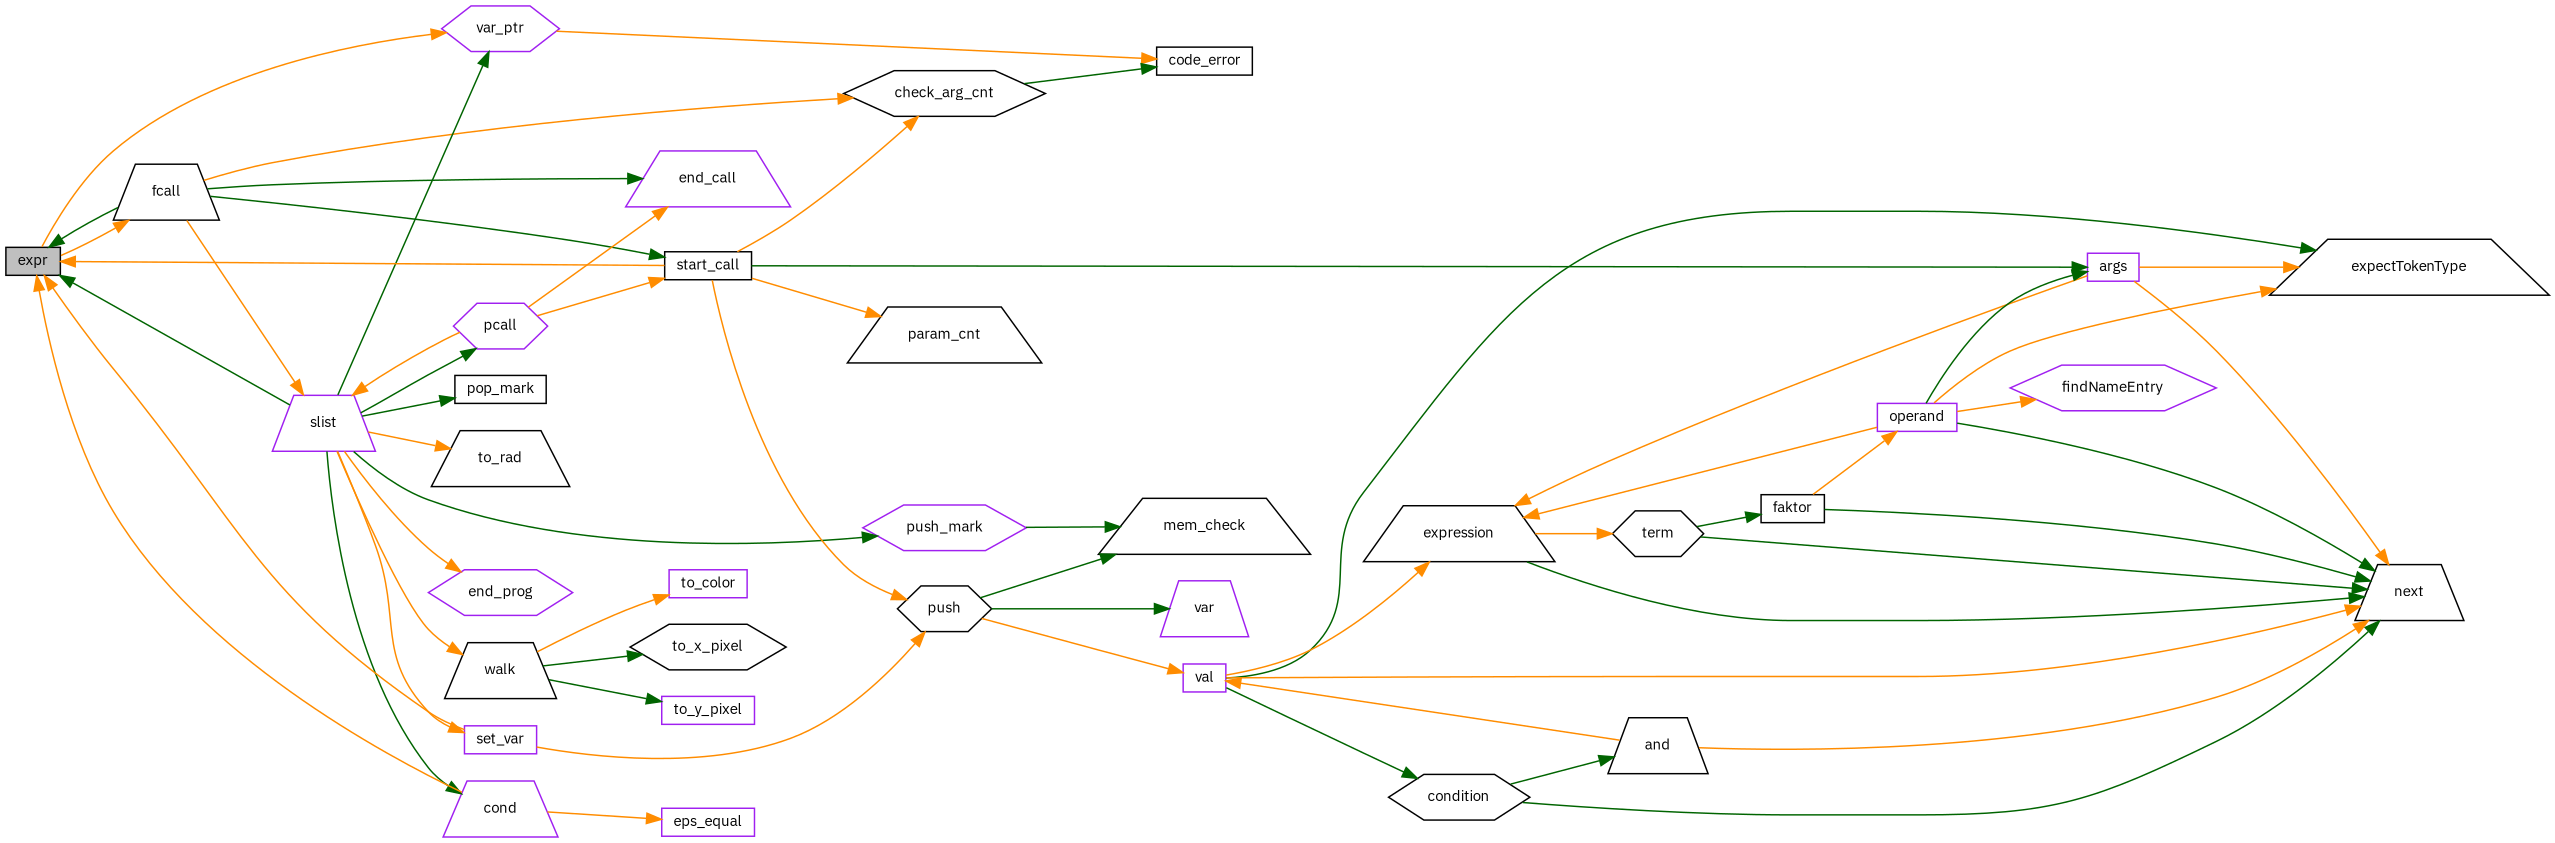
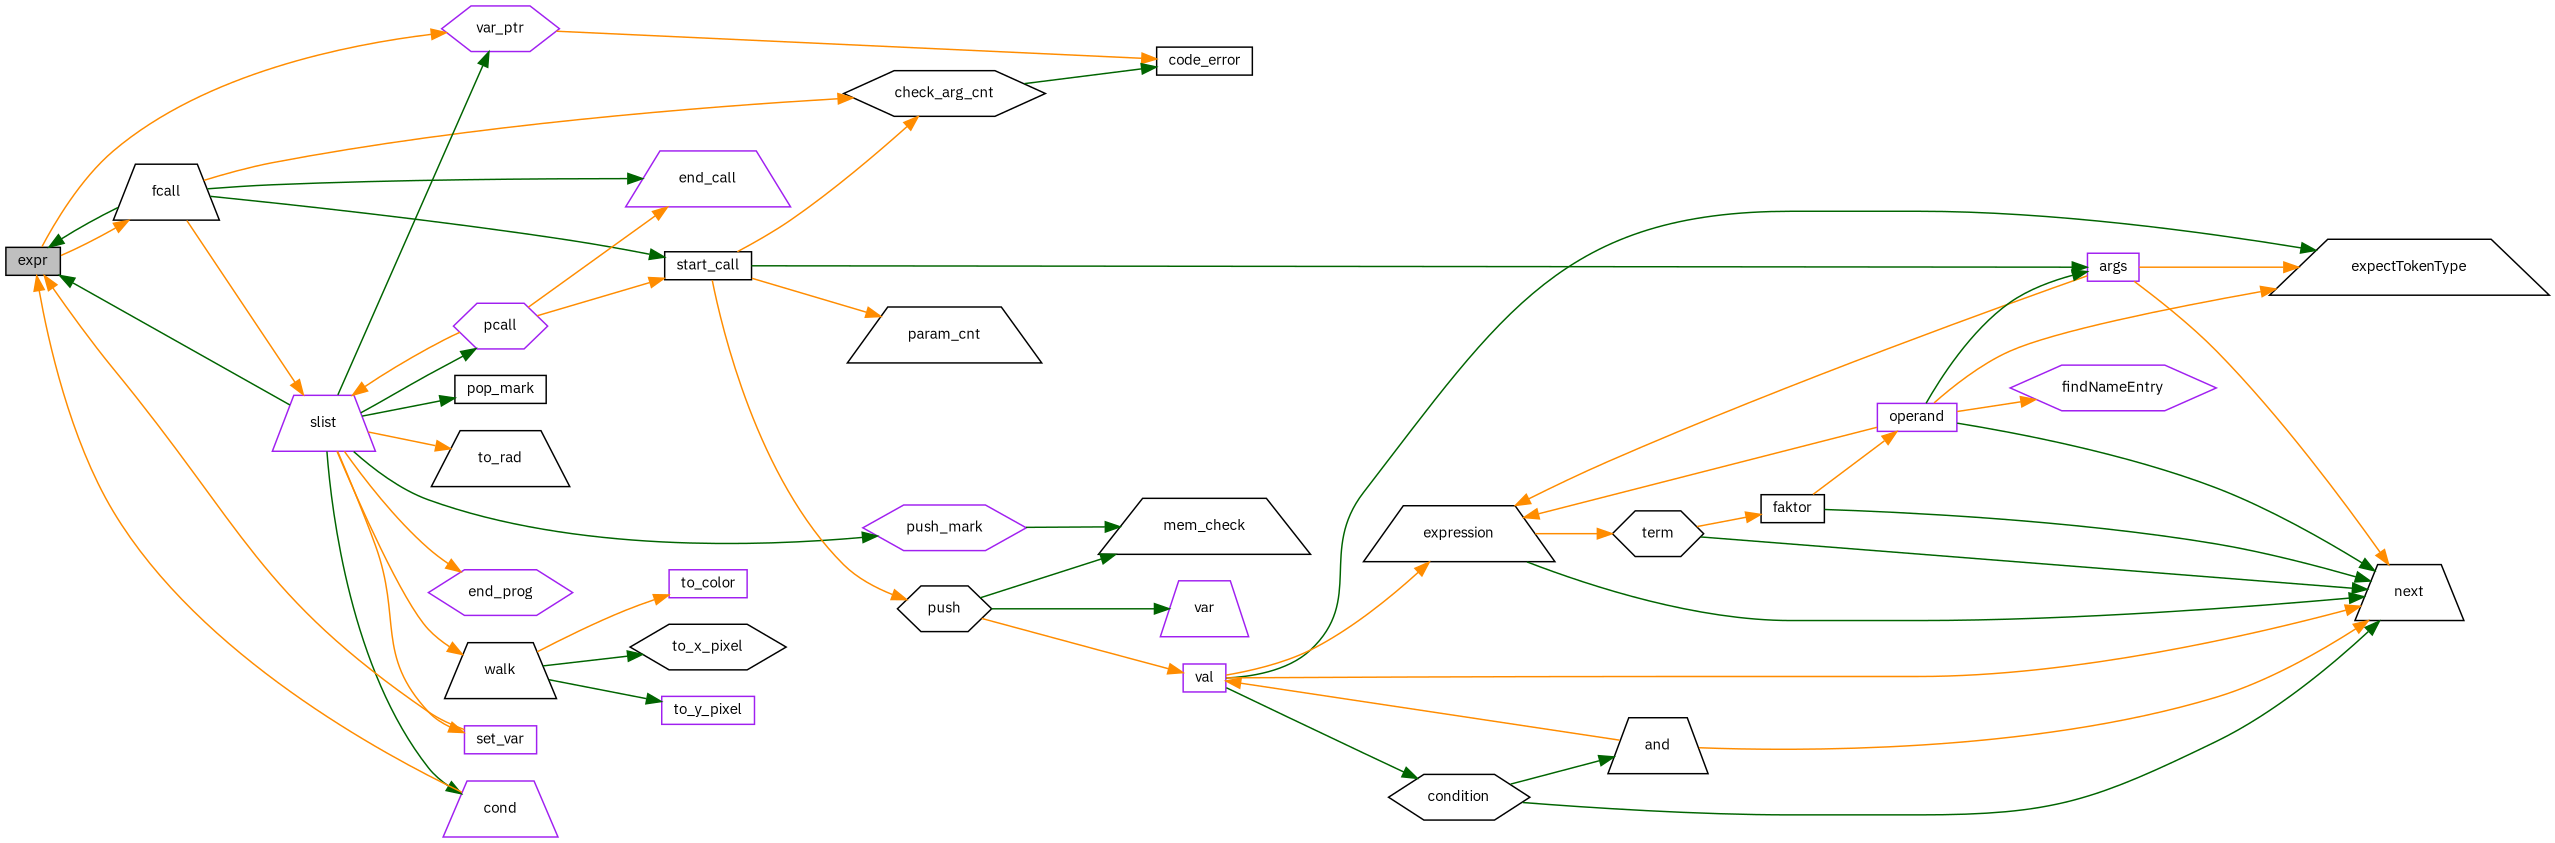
edge "start_call" -> "expr": removed
edge "term" -> "faktor": color darkgreen -> darkorange
edge "set_var" -> "push": removed
node "eps_equal": removed
